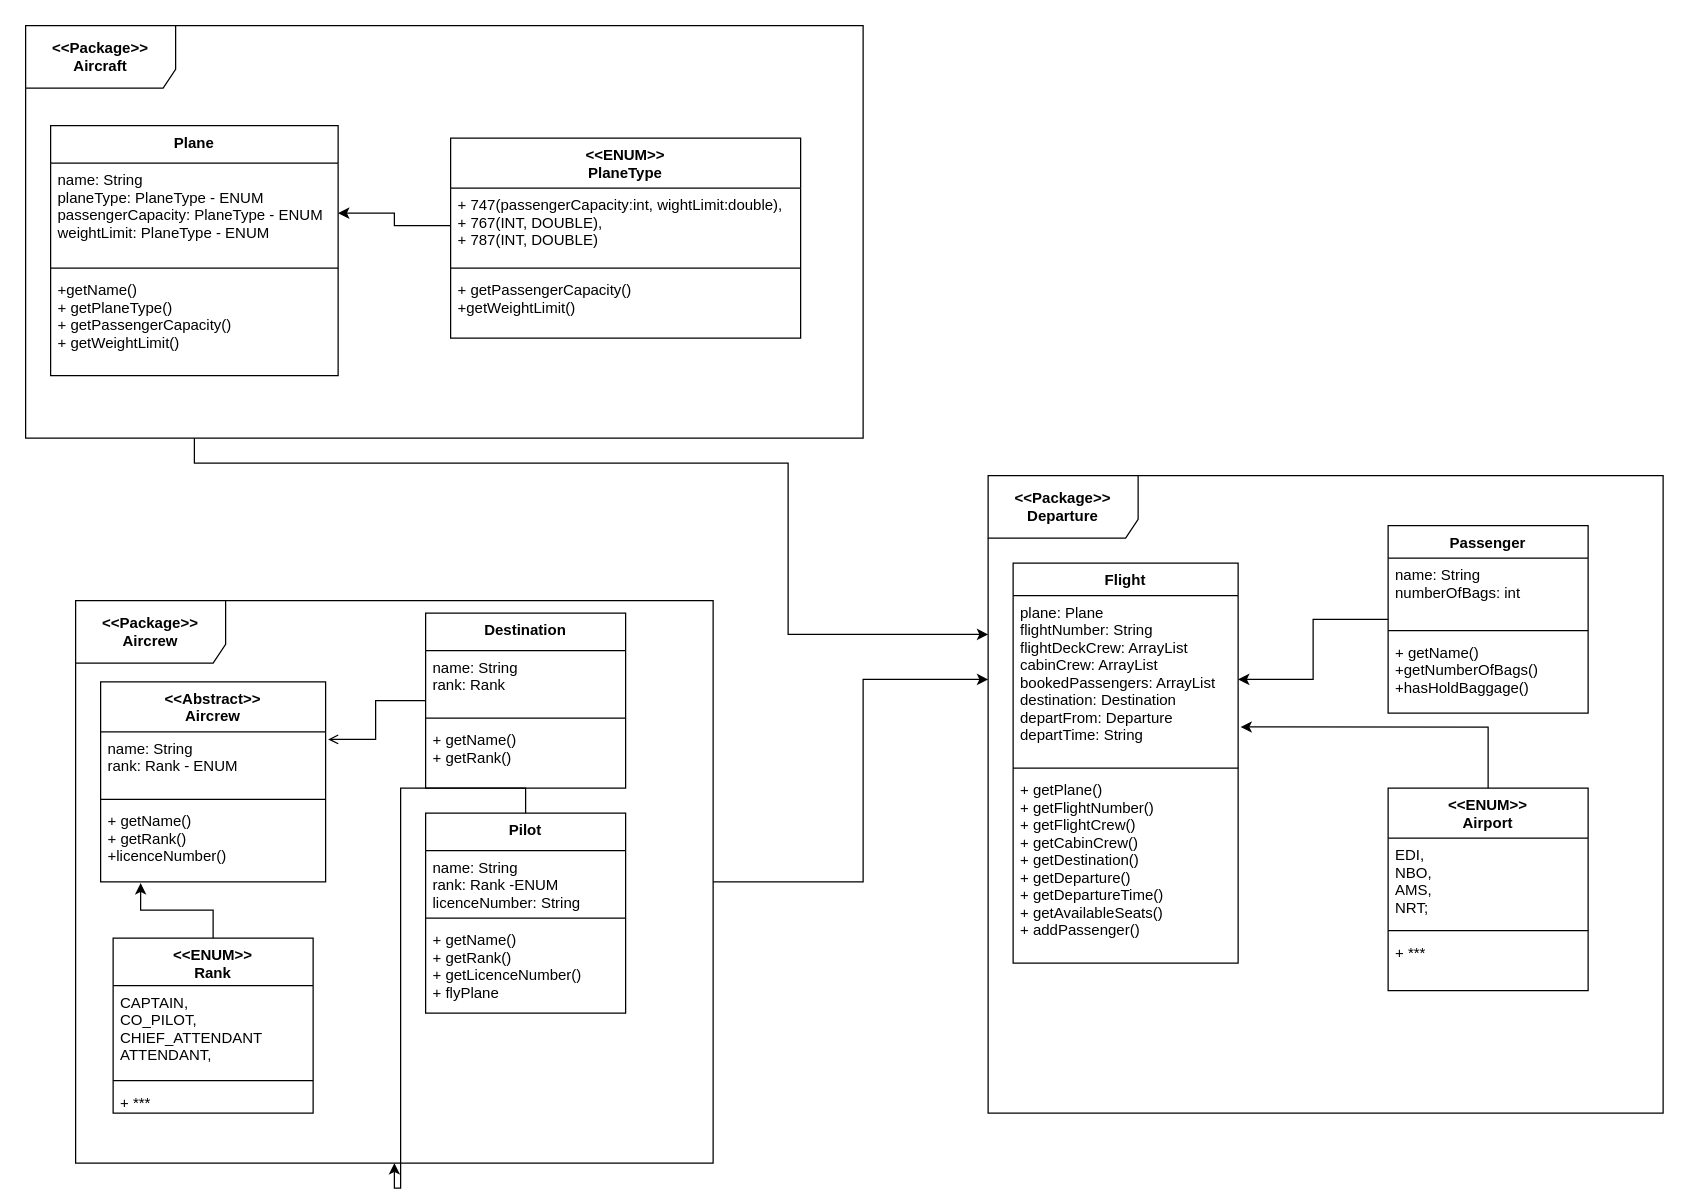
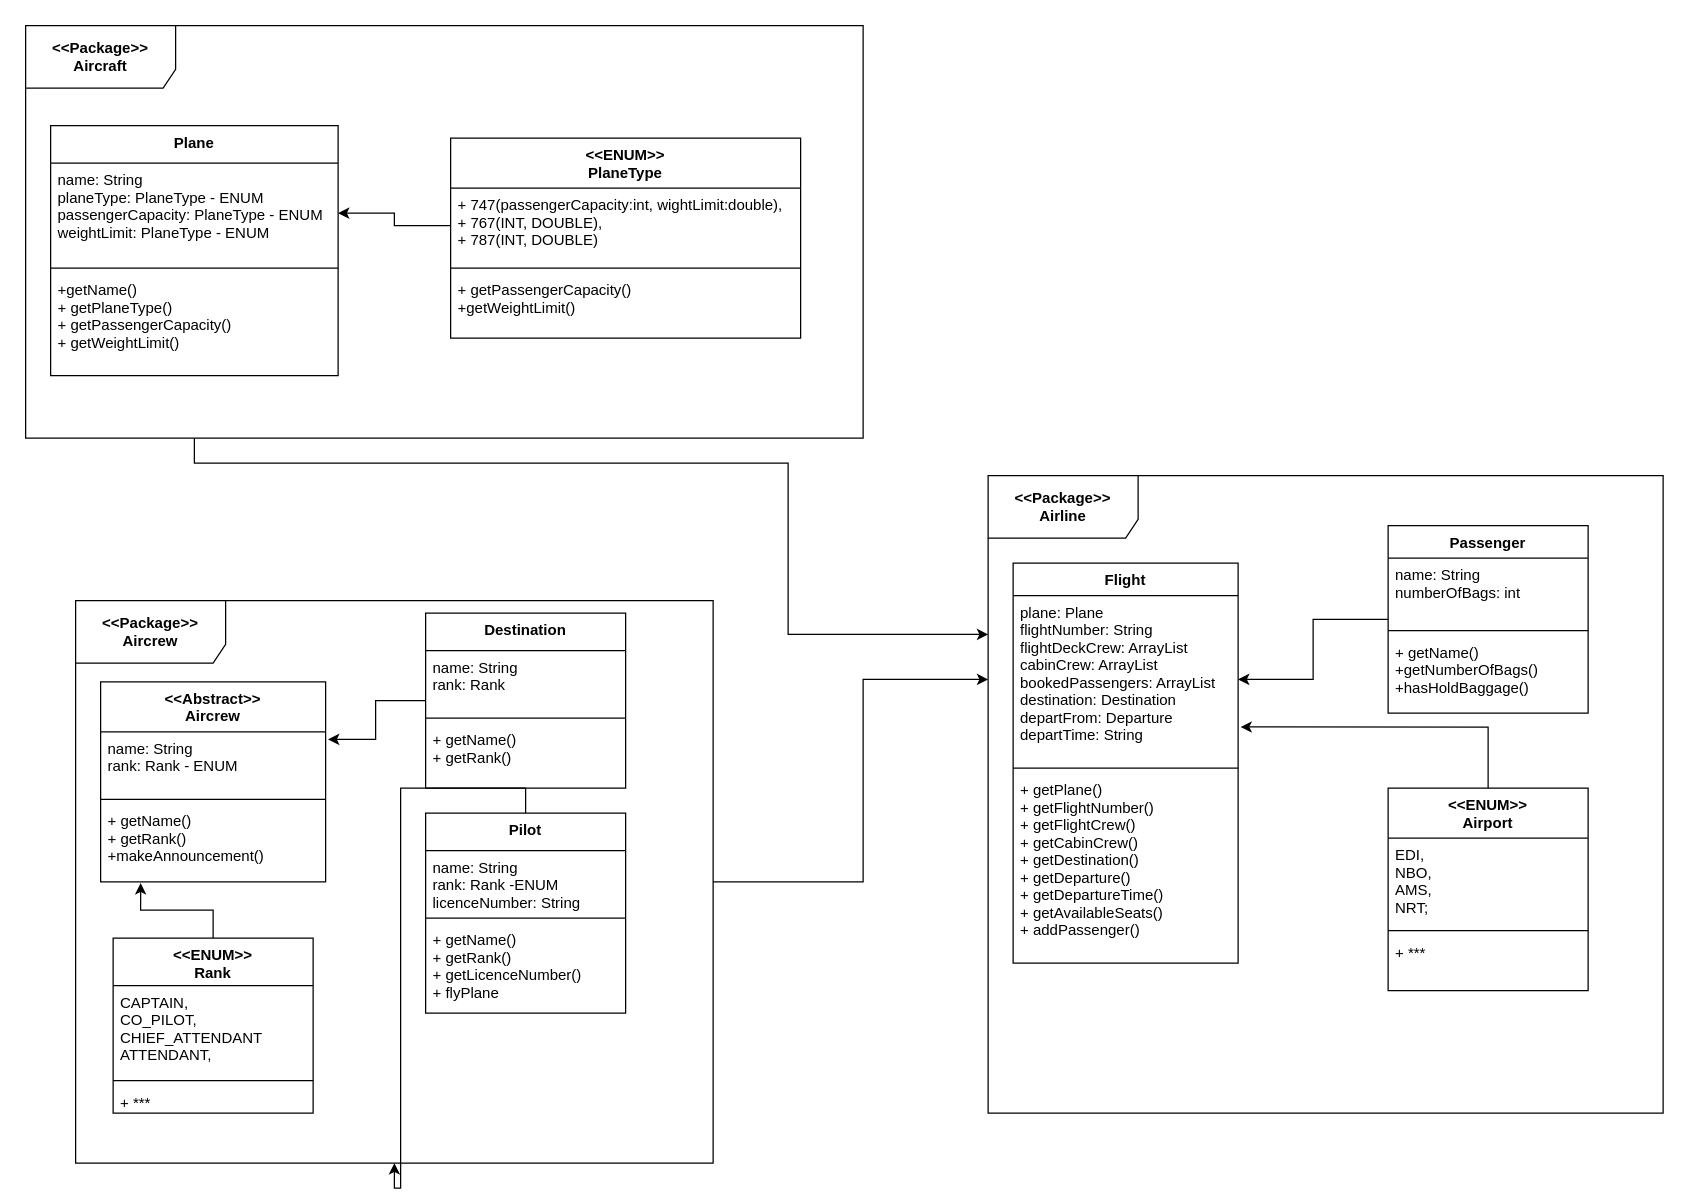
node "<<Package>> Departure": label "<<Package>> Departure" -> "<<Package>> Airline"
edge "Destination" -> "name: String rank: Rank - ENUM": arrowhead open -> classic
node "+ getName() + getRank() +licenceNumber()": label "+ getName() + getRank() +licenceNumber()" -> "+ getName() + getRank() +makeAnnouncement()"
